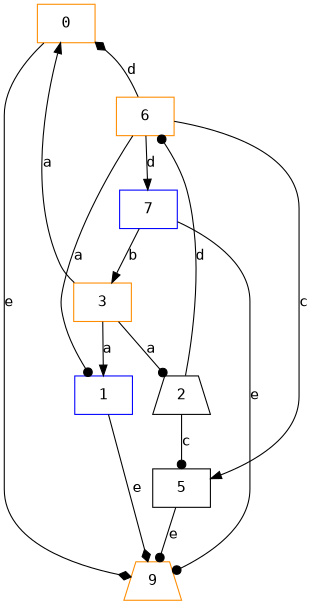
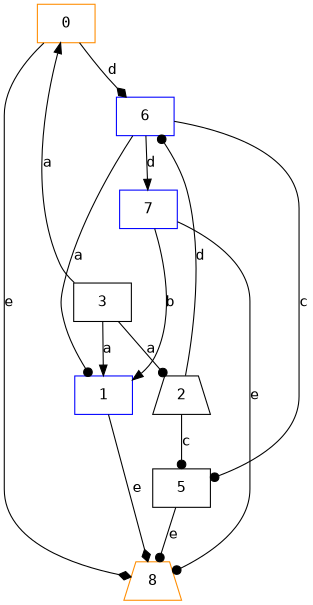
edge "6" -> "0": reversed
node "6": color darkorange -> blue
edge "7" -> "3": now "7" -> "1"
edge "6" -> "5": arrowhead normal -> dot
node "3": color darkorange -> black
node "9": label "9" -> "8"
